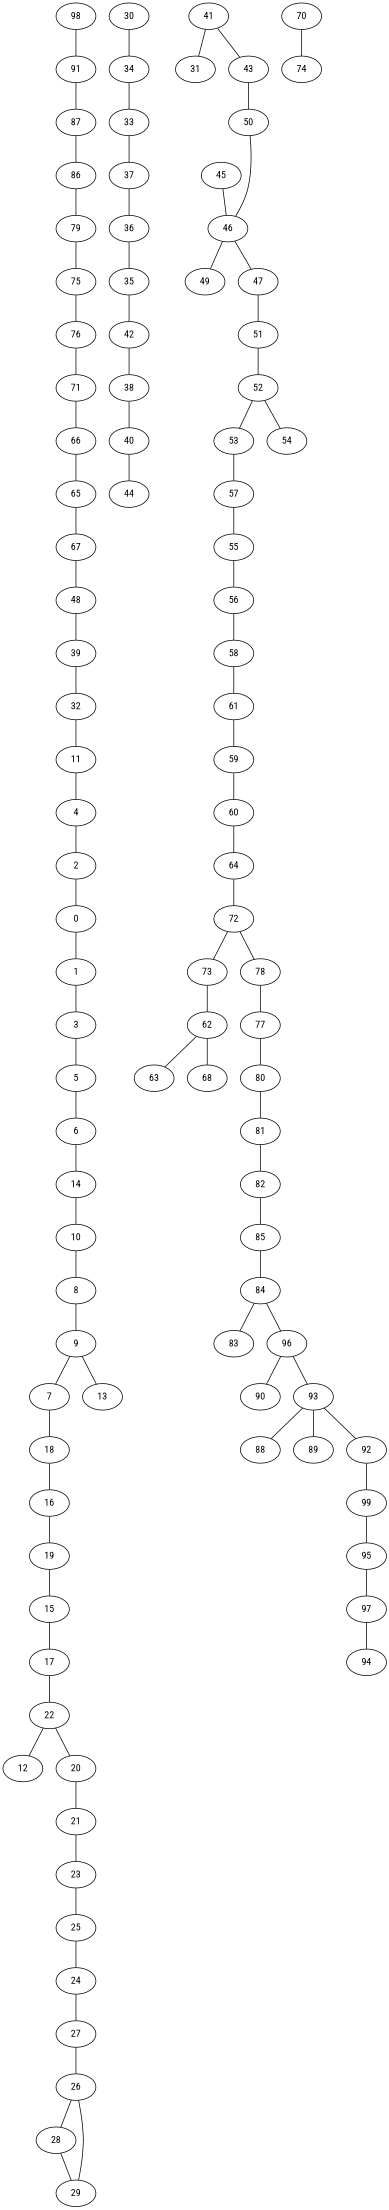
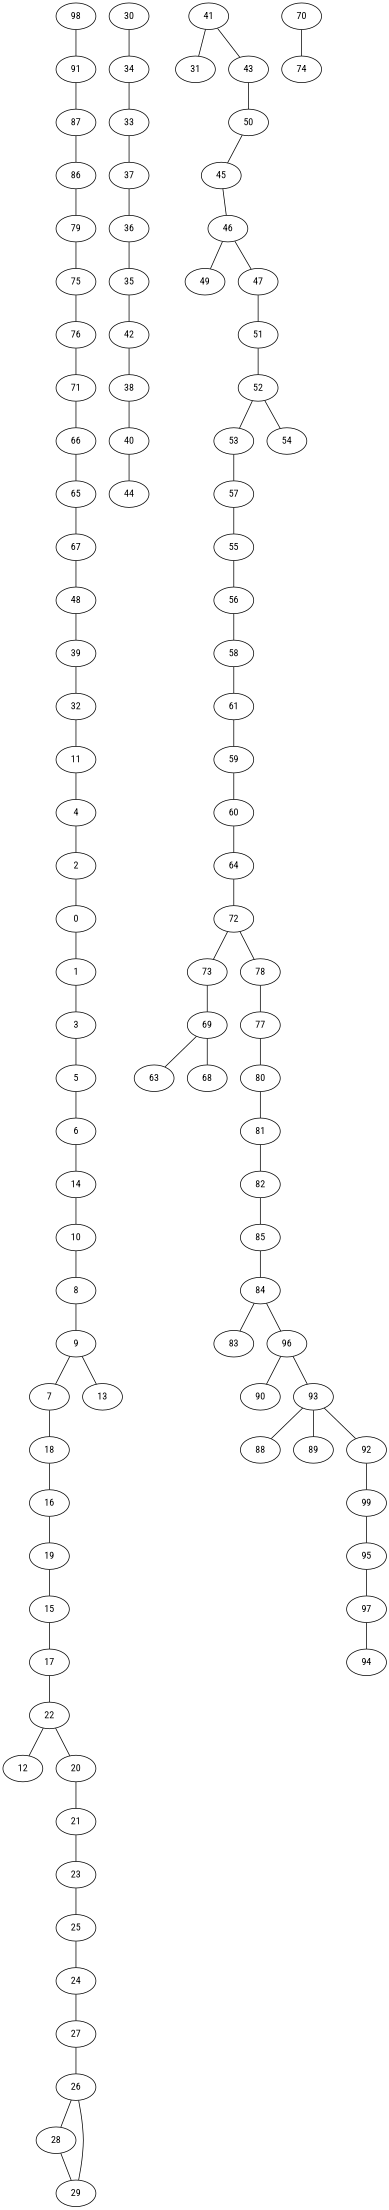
edge "50" -- "46": now "50" -- "45"
node "62": label "62" -> "69"
